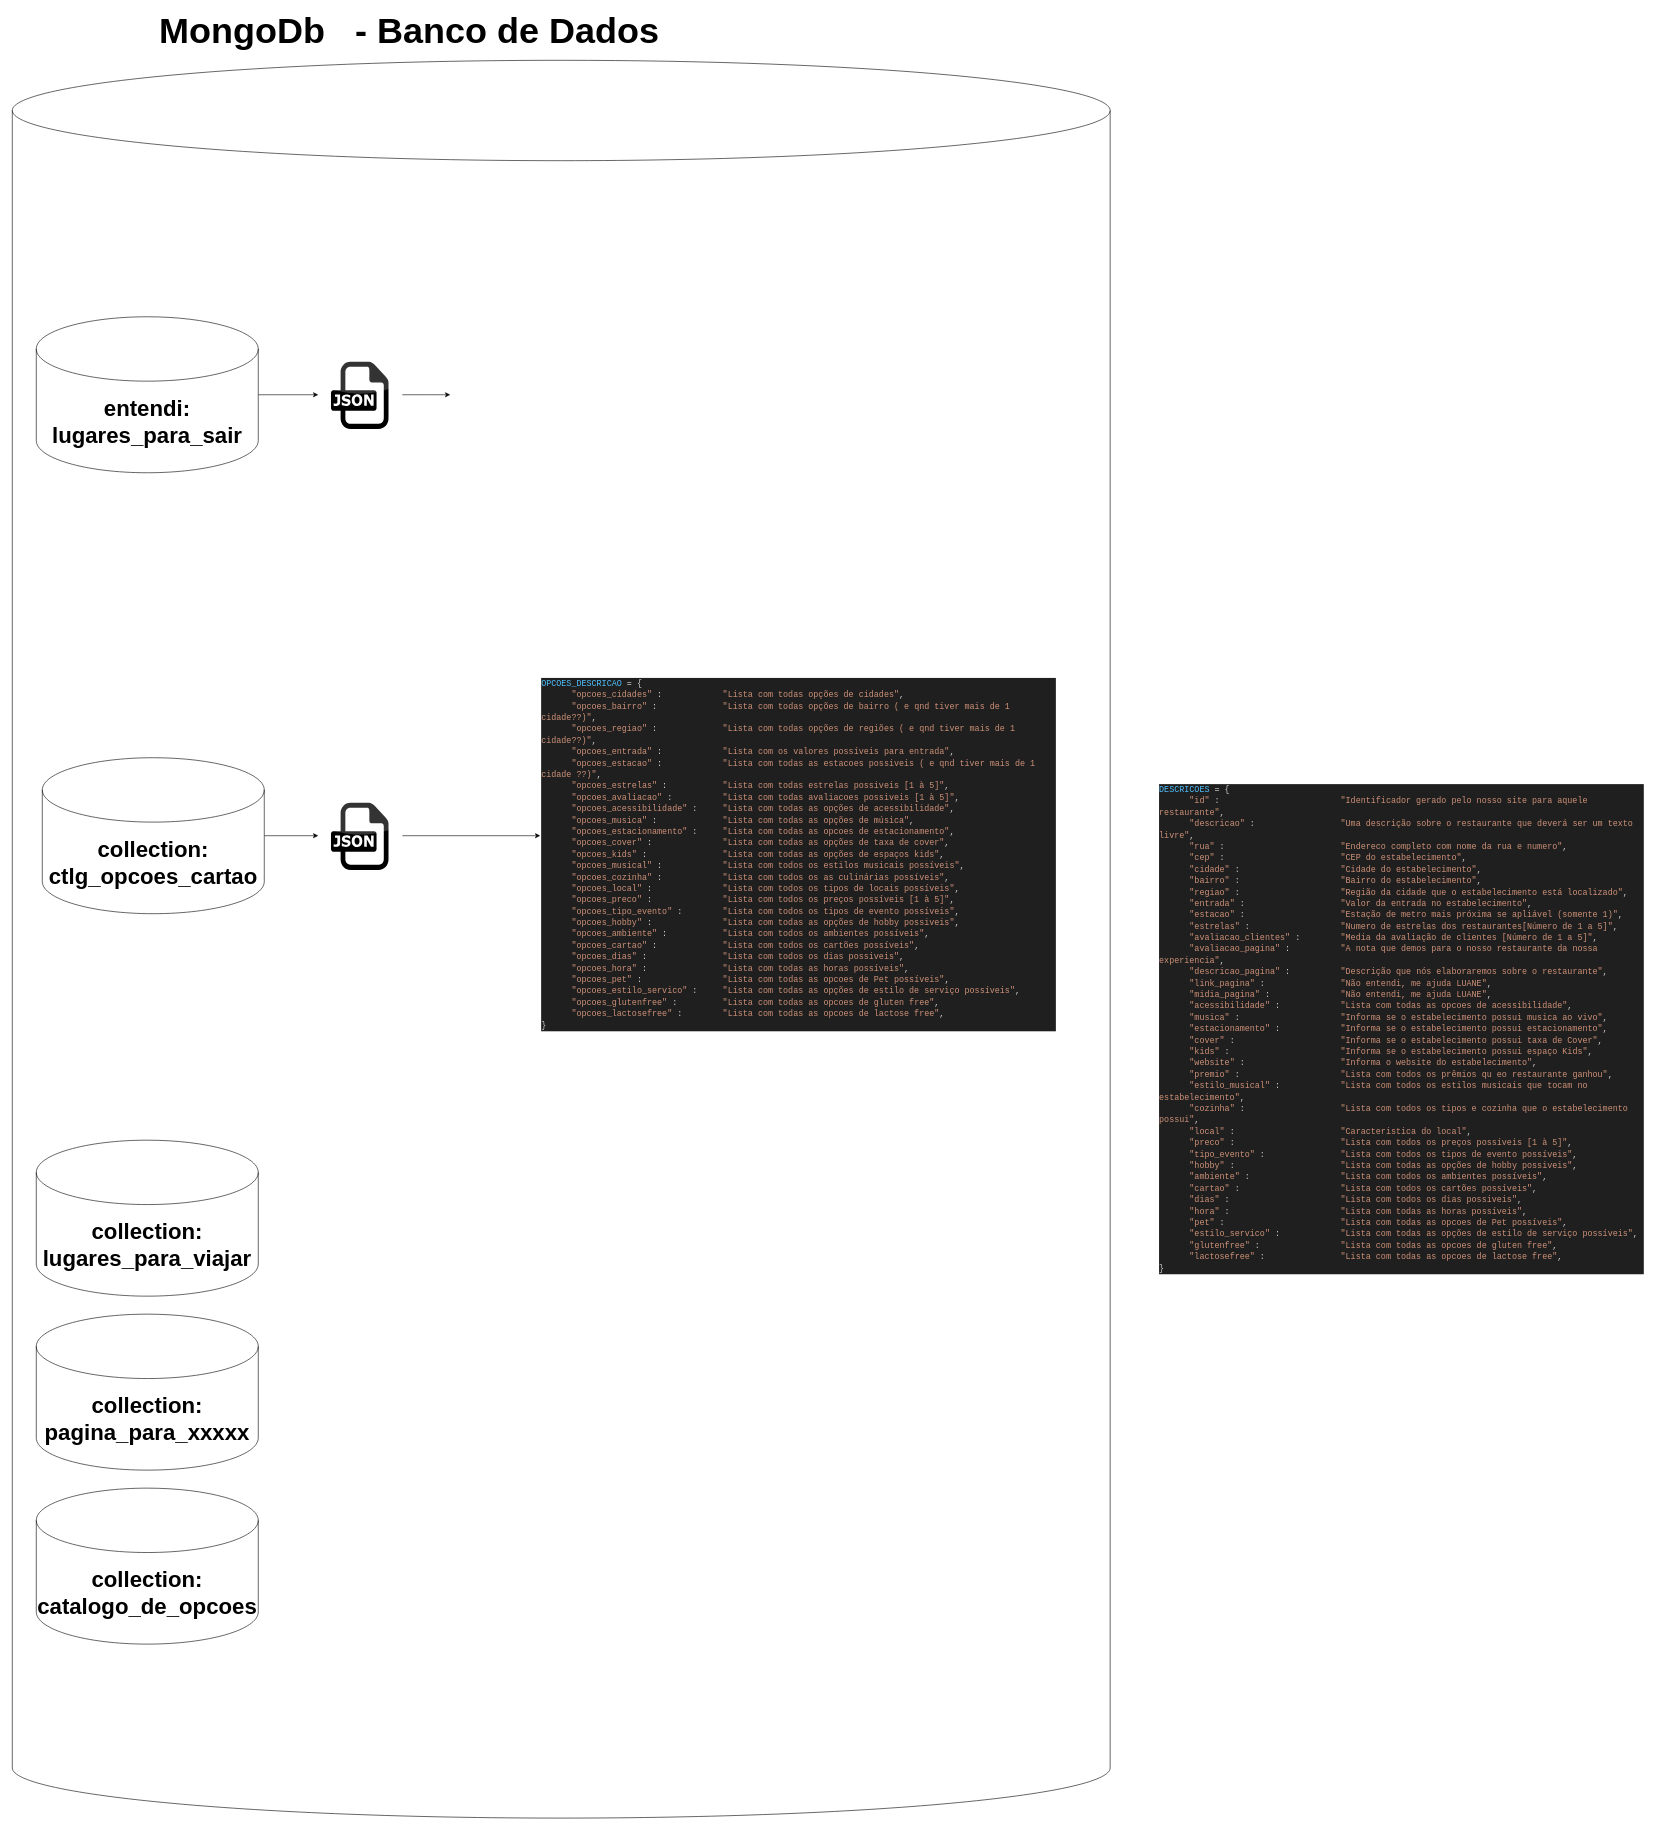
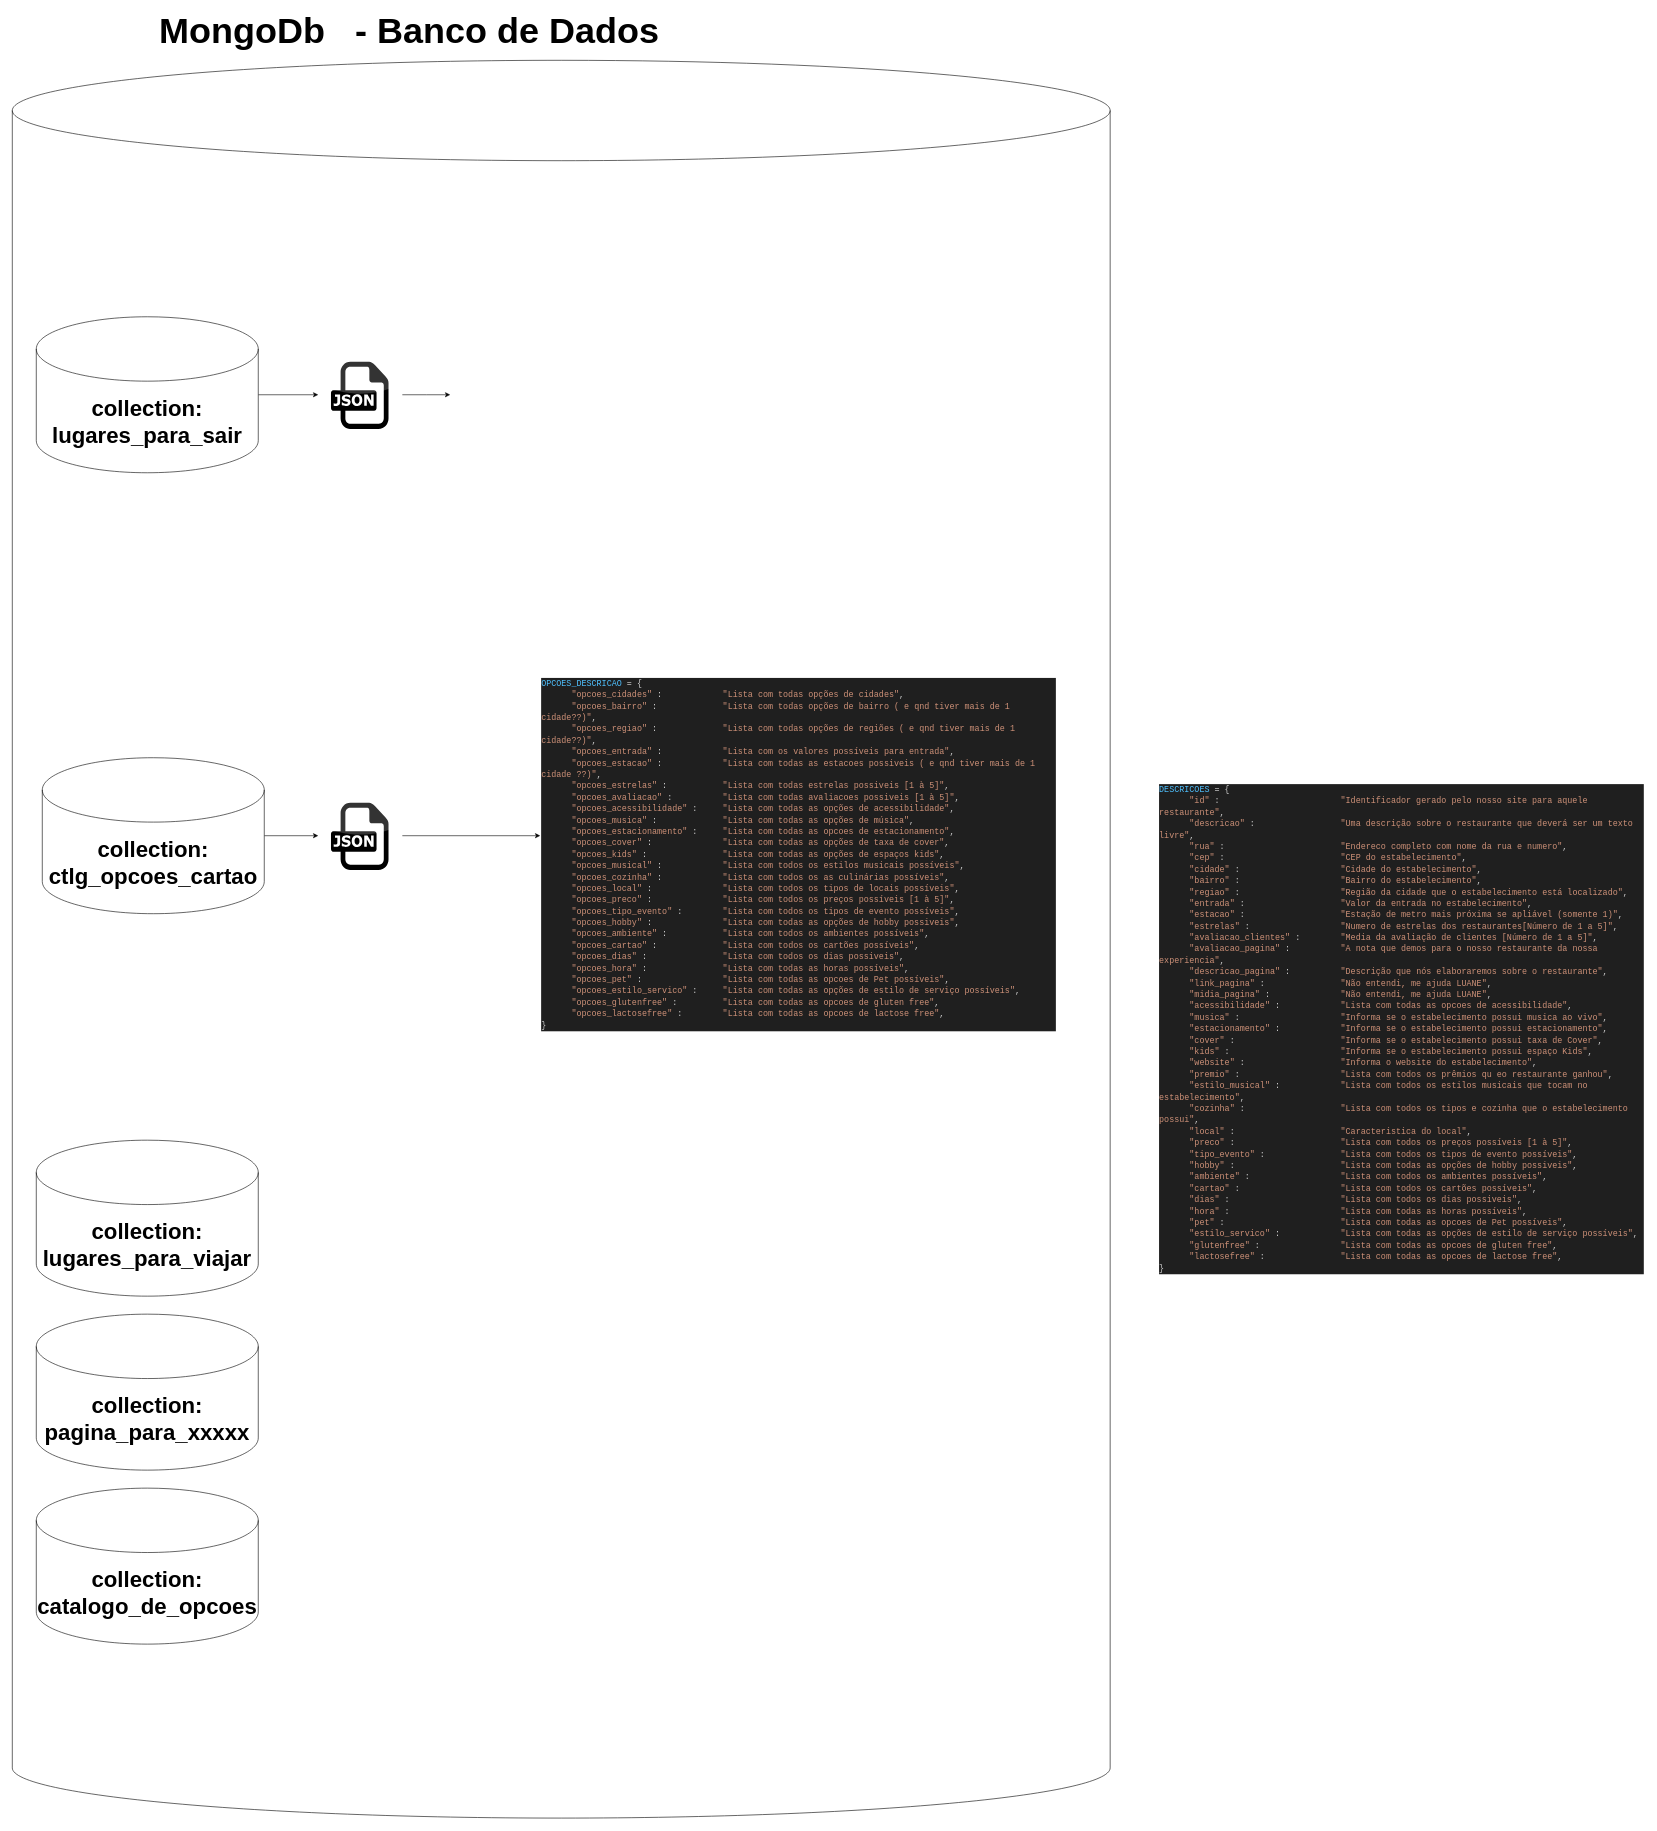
node "entendi:lugares_para_sair": label "entendi:lugares_para_sair" -> "collection:lugares_para_sair"
